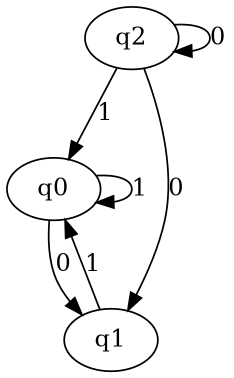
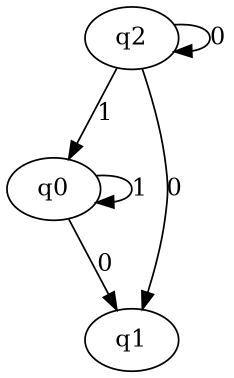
edge "q1" -> "q0": removed, label "1"
